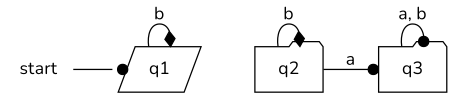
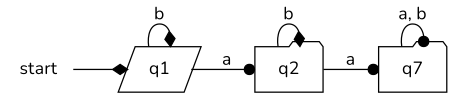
edge "start" -> "q1": arrowhead dot -> diamond
edge "q1" -> "q2": added, label "a"
node "q3": label "q3" -> "q7"
